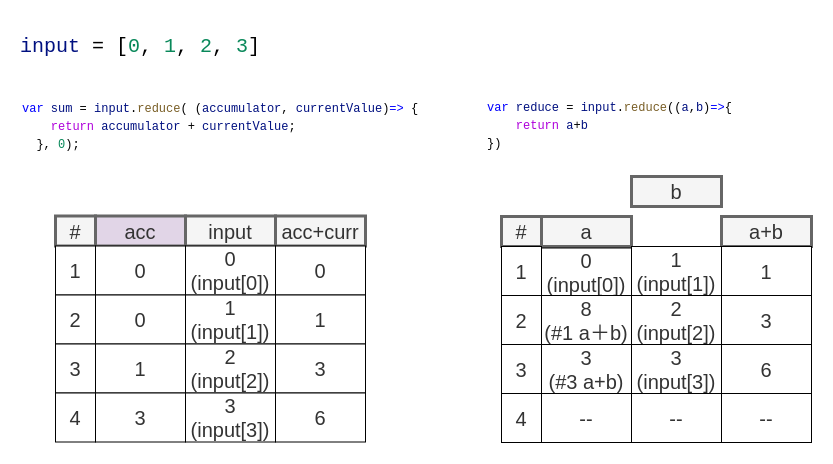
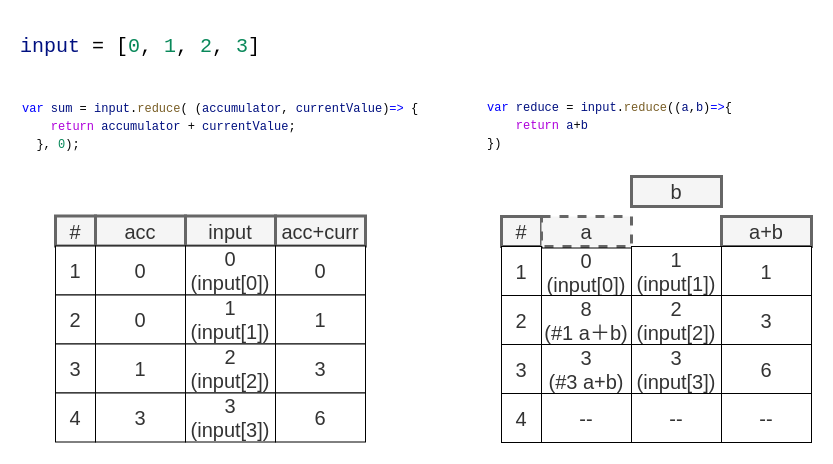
node "acc": fillcolor #e1d5e7 -> #f5f5f5
node "a": style solid -> dashed
